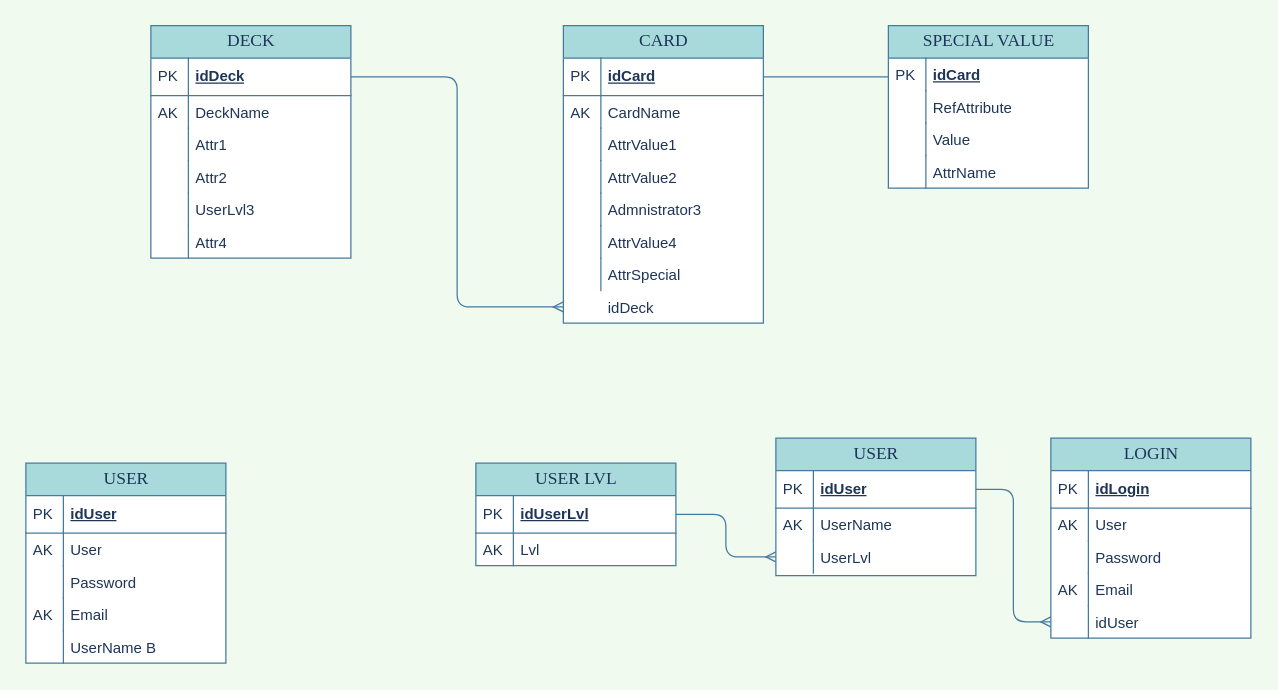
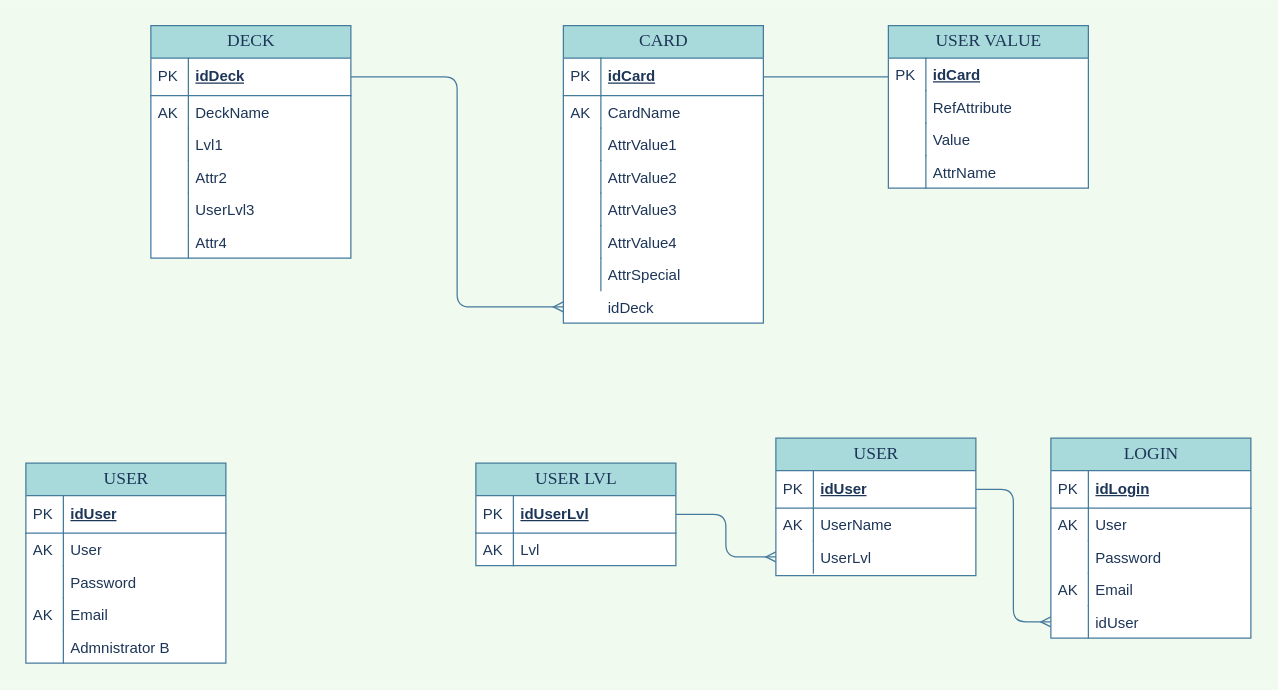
node "SPECIAL VALUE": label "SPECIAL VALUE" -> "USER VALUE"
node "Attr1": label "Attr1" -> "Lvl1"
node "Admnistrator3": label "Admnistrator3" -> "AttrValue3"
node "UserName B": label "UserName B" -> "Admnistrator B"
